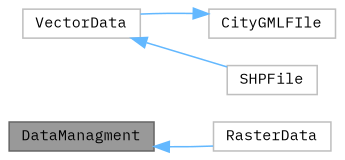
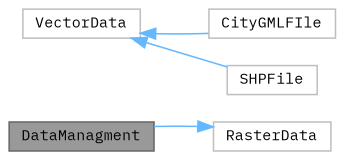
edge "VectorData" -> "CityGMLFIle": reversed
edge "RasterData" -> "DataManagment": reversed
